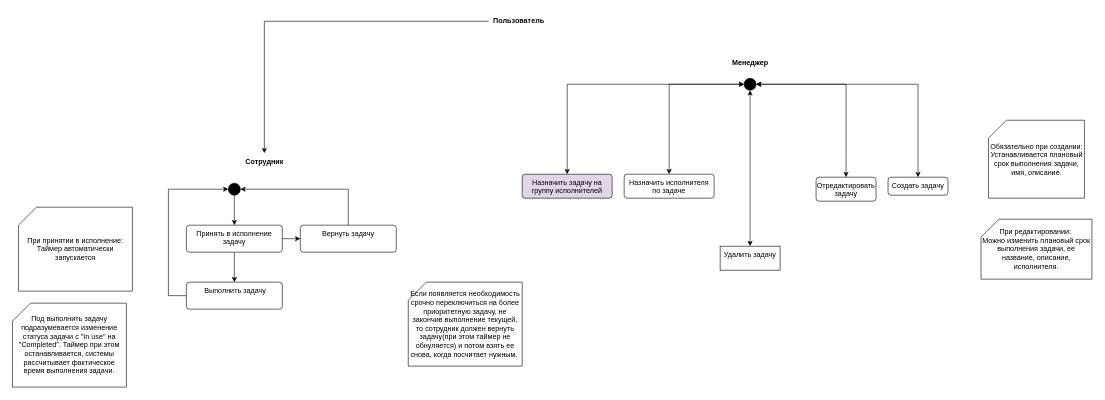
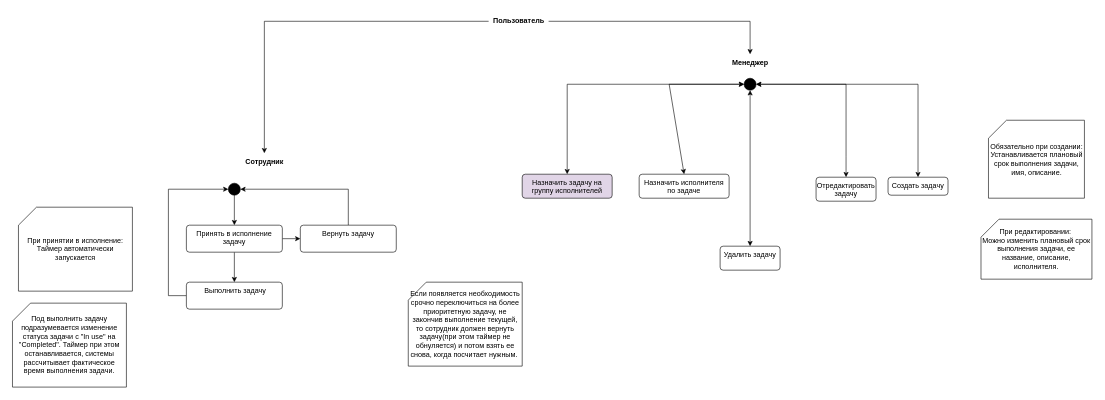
edge "Пользователь" -> "Менеджер": added
node "Назначить исполнителя по задаче": moved (669, 186) -> (684, 186)
node "Удалить задачу": shape rectangle -> rounded rectangle
